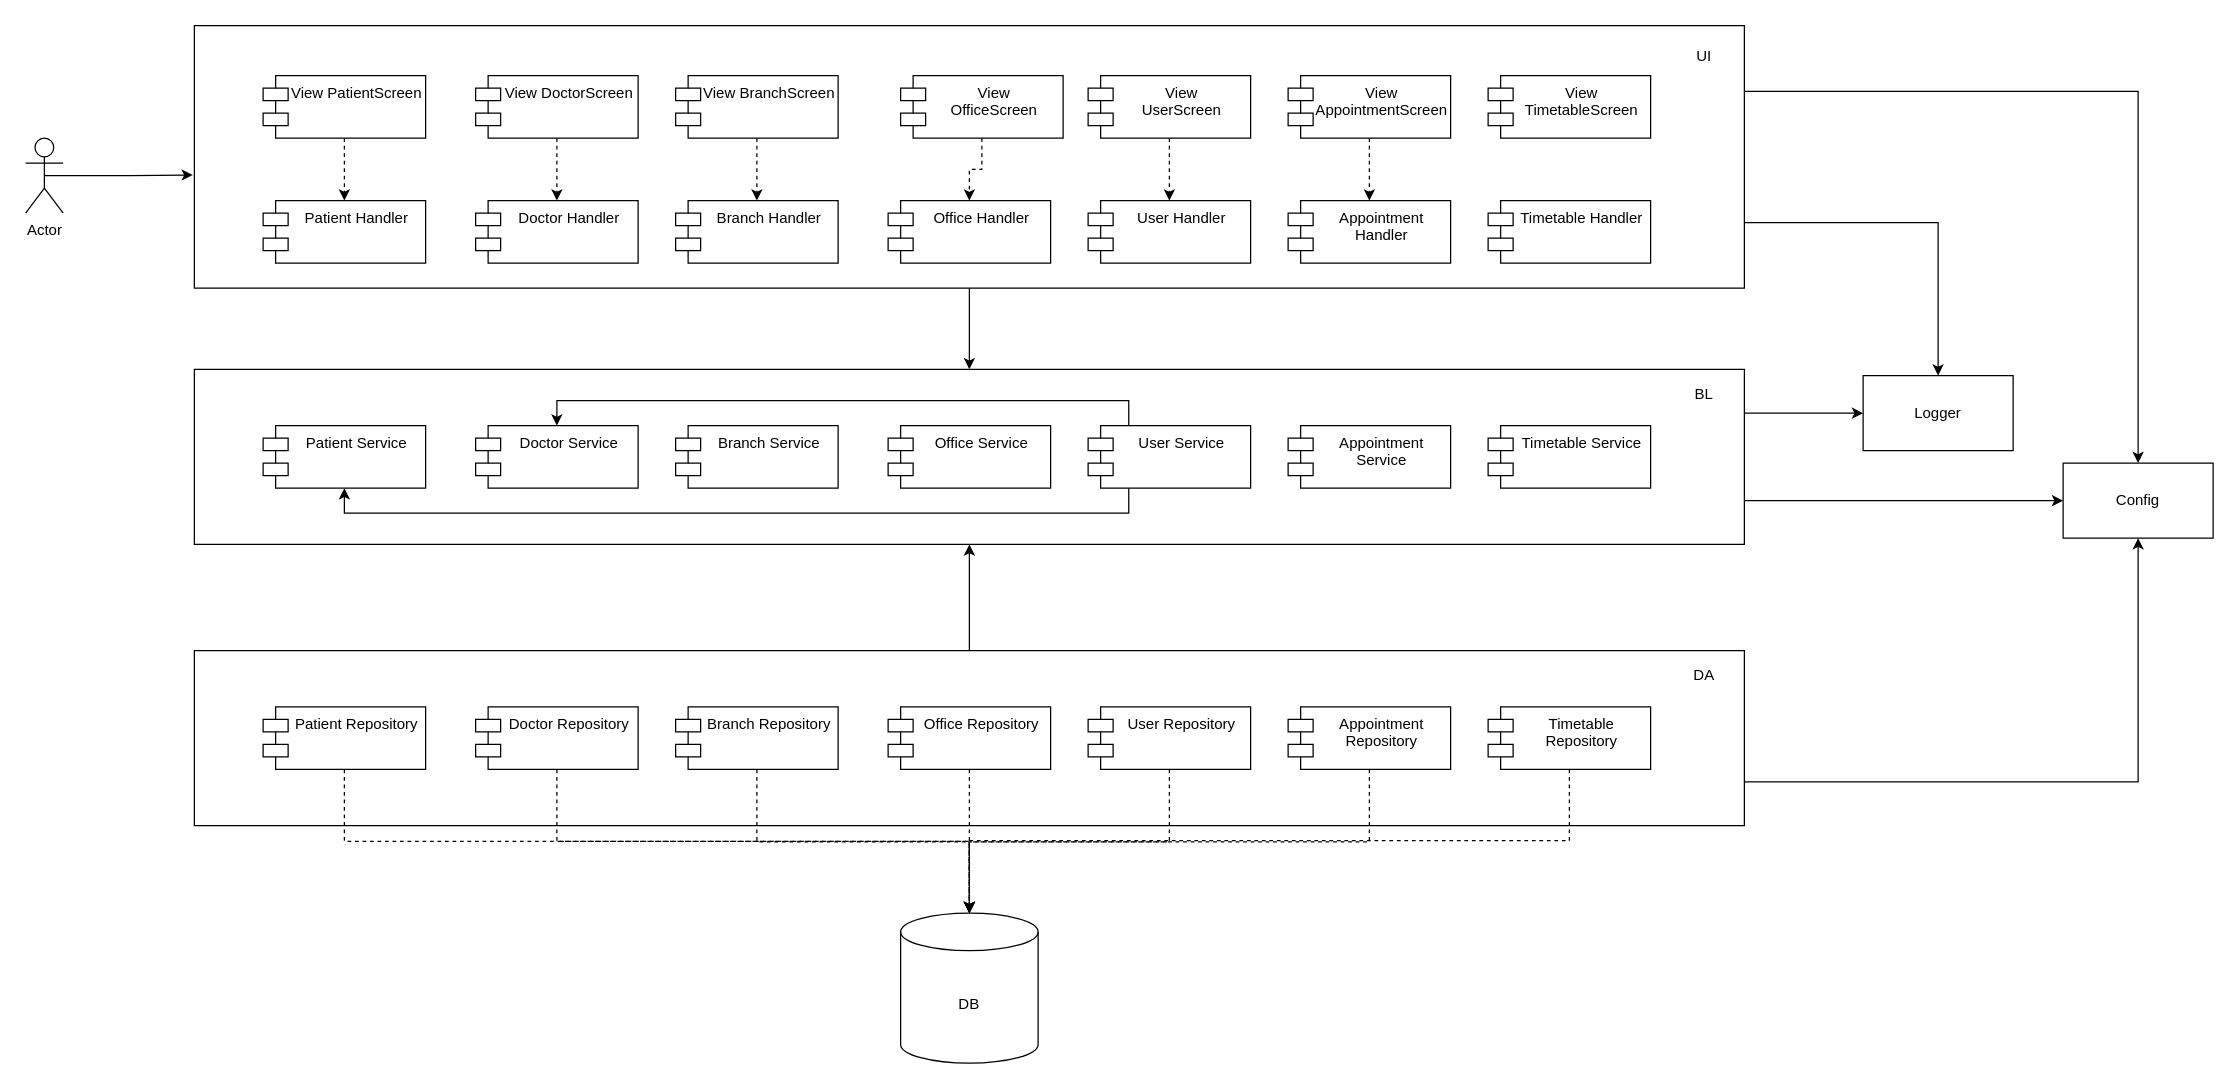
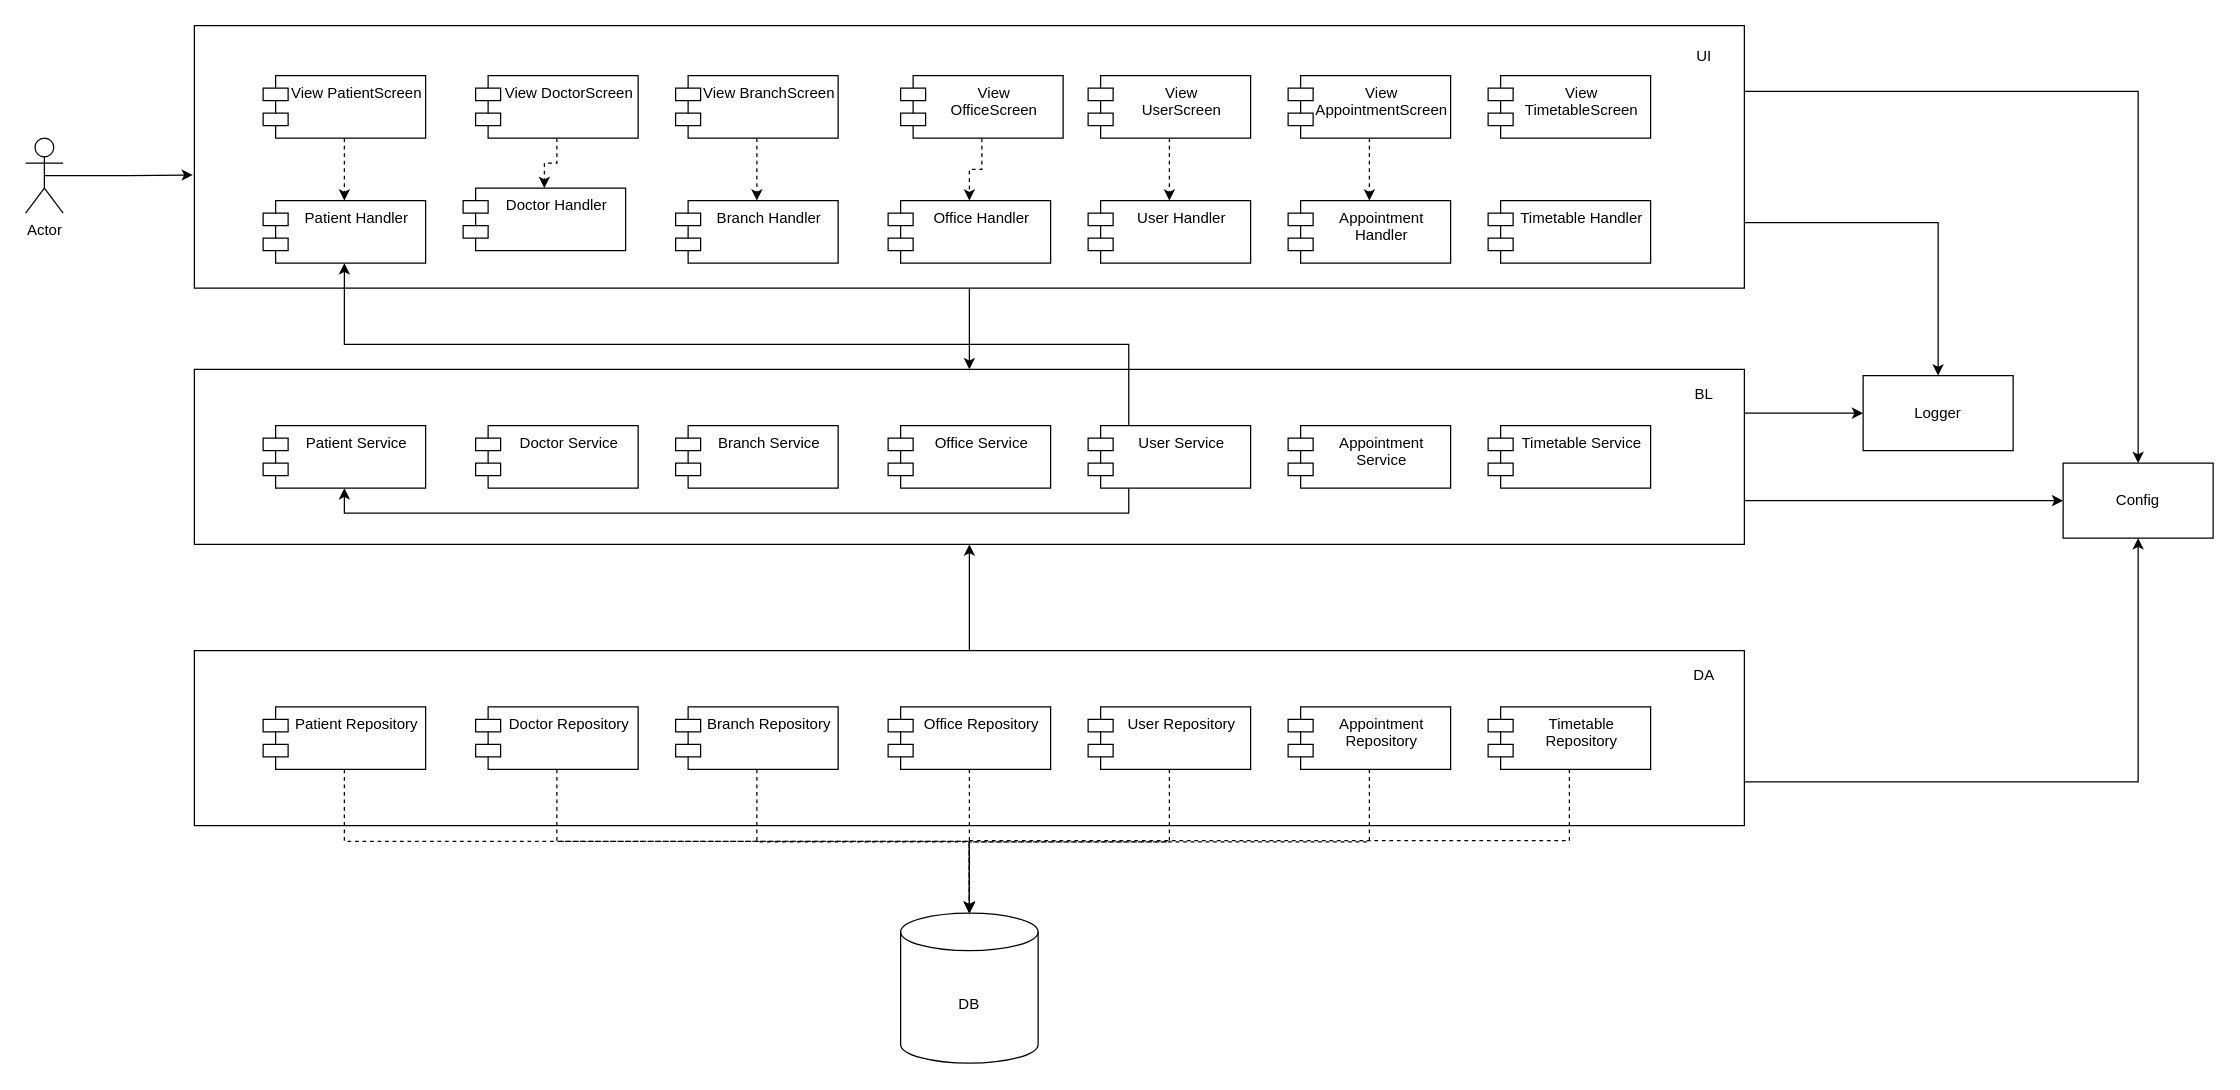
node "Doctor Handler": moved (557, 232) -> (544, 219)
edge "User Service" -> "Doctor Service": now "User Service" -> "Patient Handler"
